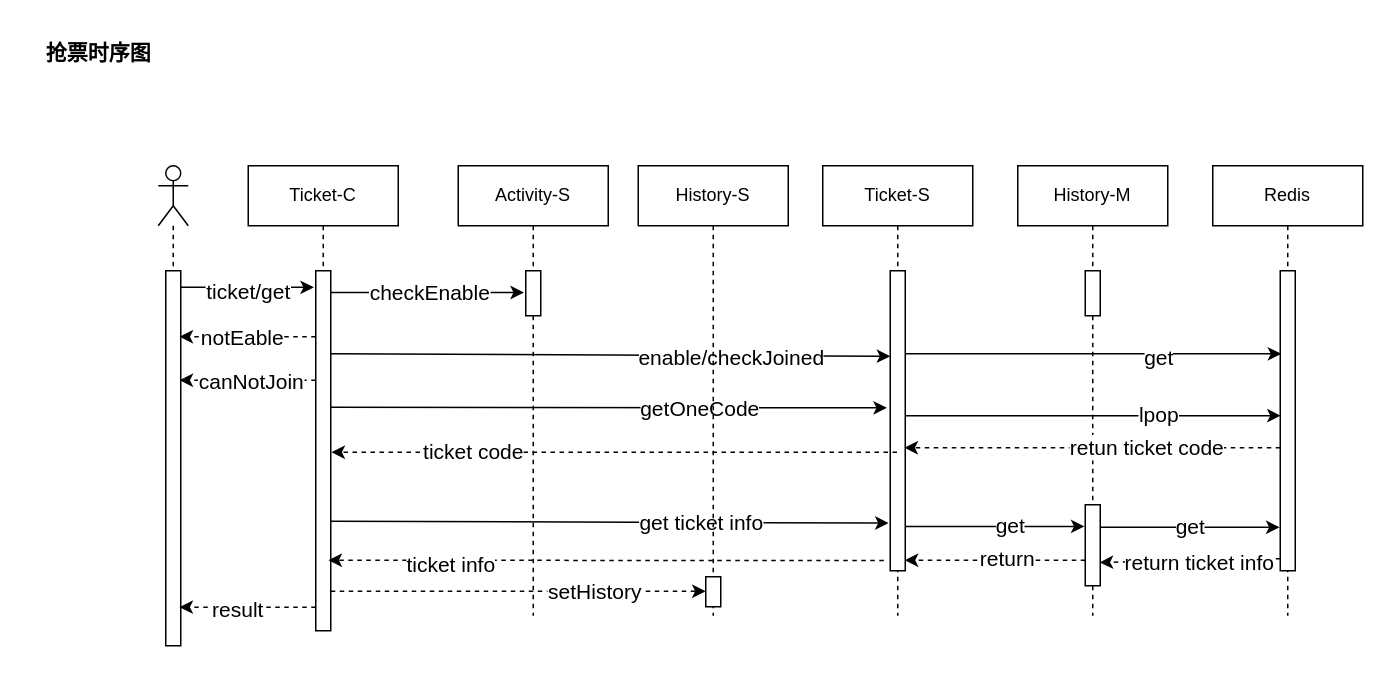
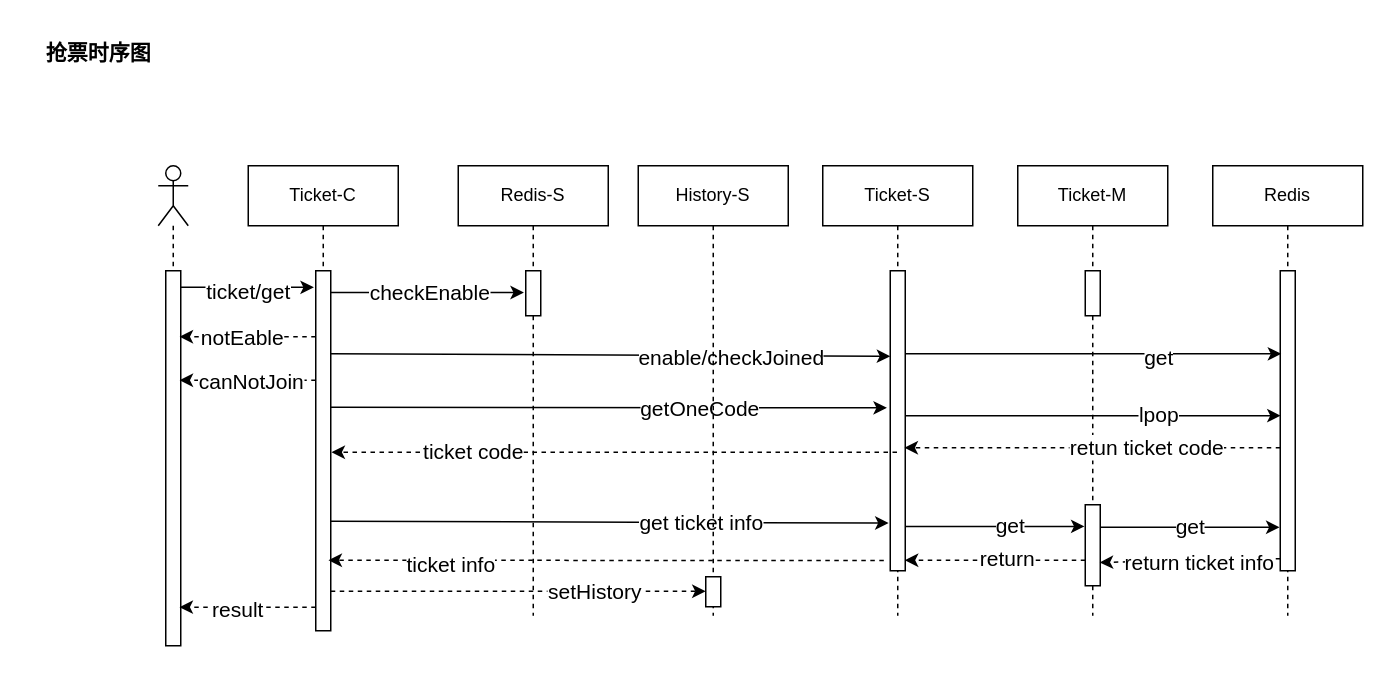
node "Activity-S": label "Activity-S" -> "Redis-S"
node "History-M": label "History-M" -> "Ticket-M"
